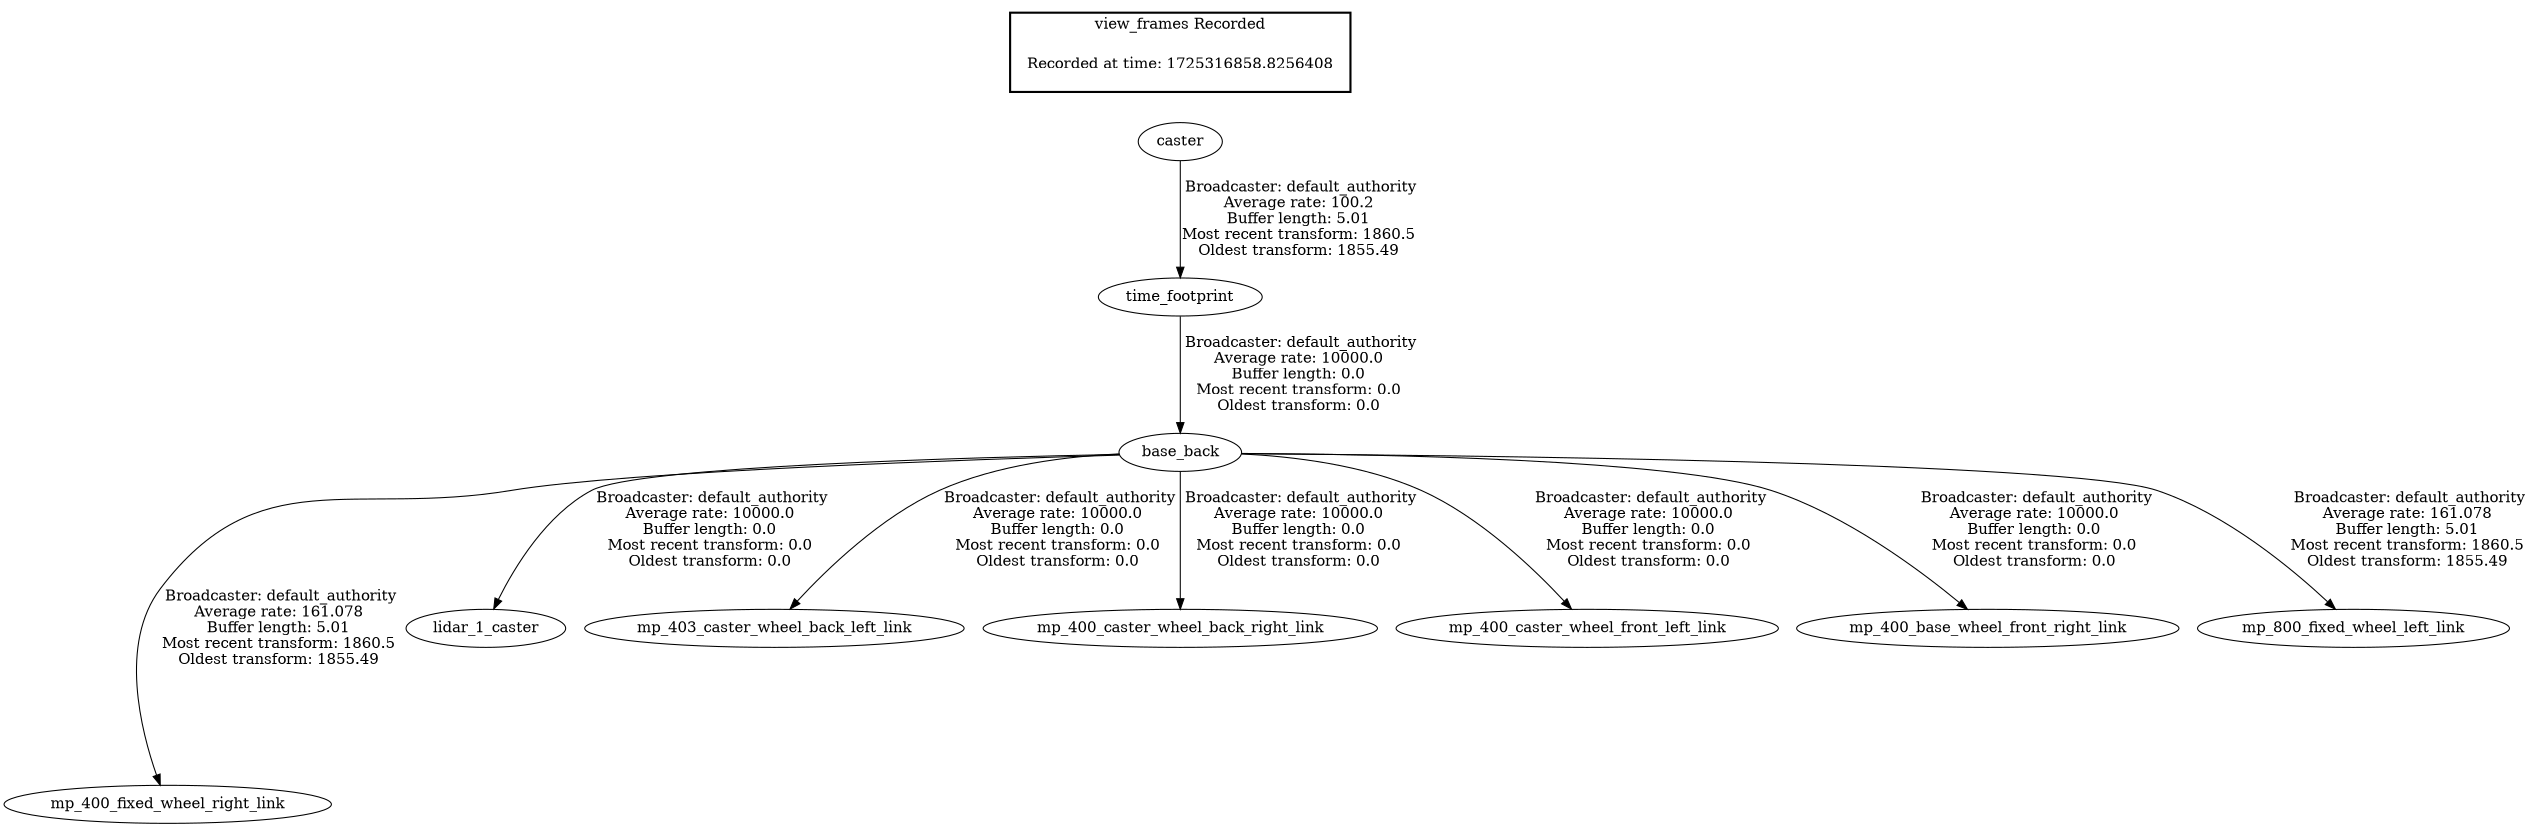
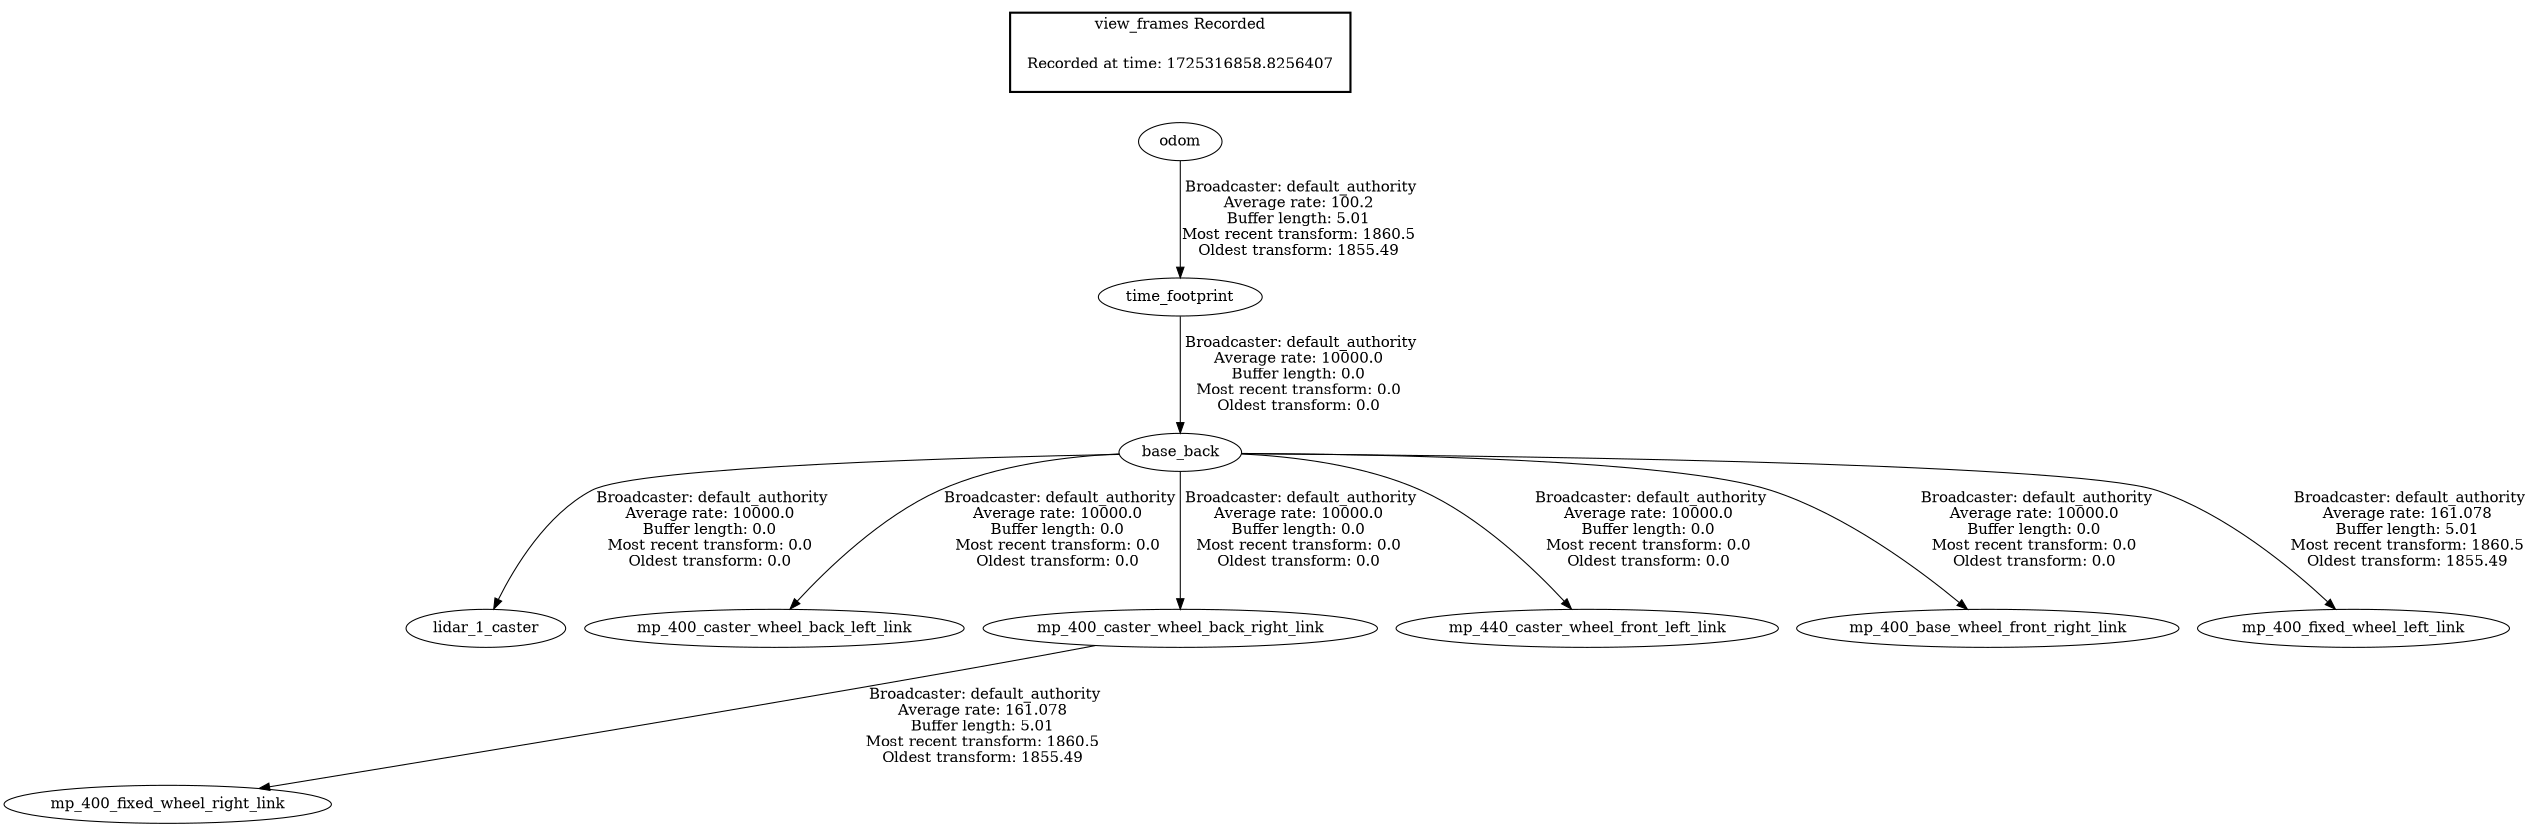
node "Recorded at time: 1725316858.8256408": label "Recorded at time: 1725316858.8256408" -> "Recorded at time: 1725316858.8256407"
node "caster": label "caster" -> "odom"
edge "base_back" -> "mp_400_fixed_wheel_right_link": now "mp_400_caster_wheel_back_right_link" -> "mp_400_fixed_wheel_right_link"
node "mp_403_caster_wheel_back_left_link": label "mp_403_caster_wheel_back_left_link" -> "mp_400_caster_wheel_back_left_link"
node "mp_400_caster_wheel_front_left_link": label "mp_400_caster_wheel_front_left_link" -> "mp_440_caster_wheel_front_left_link"
node "mp_800_fixed_wheel_left_link": label "mp_800_fixed_wheel_left_link" -> "mp_400_fixed_wheel_left_link"
